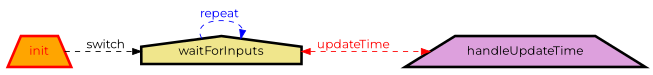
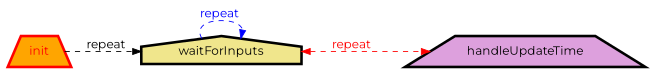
edge "init" -> "waitForInputs": label "switch" -> "repeat"
edge "waitForInputs" -- "handleUpdateTime": label "updateTime" -> "repeat "
